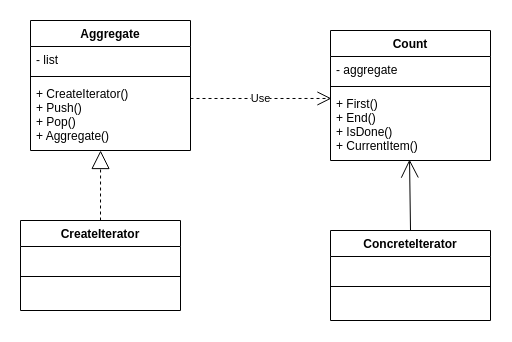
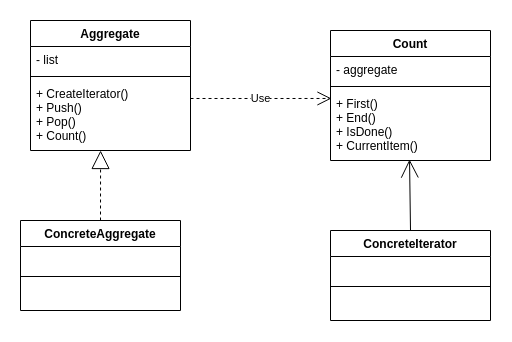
node "+ CreateIterator() + Push() + Pop() + Aggregate()": label "+ CreateIterator() + Push() + Pop() + Aggregate()" -> "+ CreateIterator() + Push() + Pop() + Count()"
node "CreateIterator": label "CreateIterator" -> "ConcreteAggregate"
